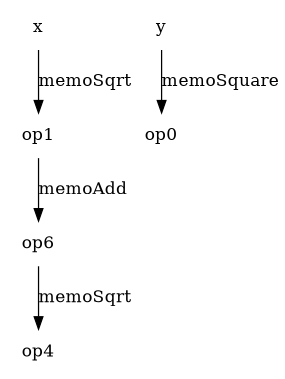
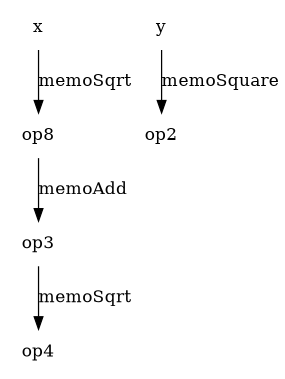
node "op1": label "op1" -> "op8"
node "op0": label "op0" -> "op2"
node "op6": label "op6" -> "op3"
